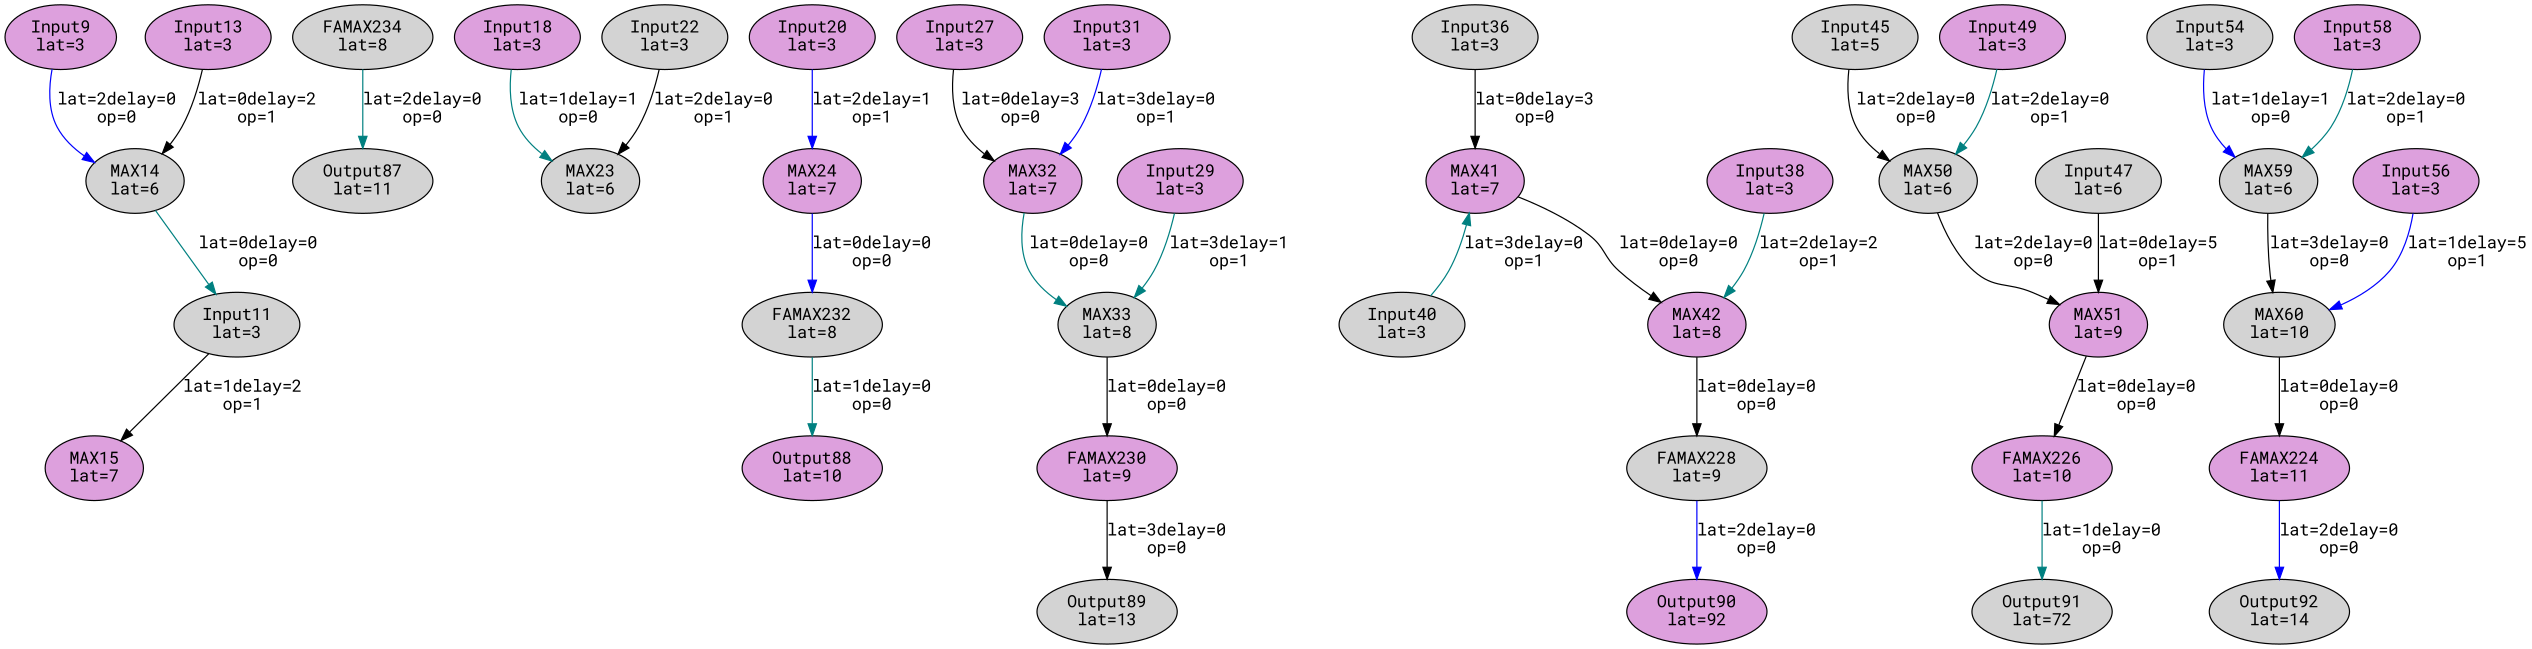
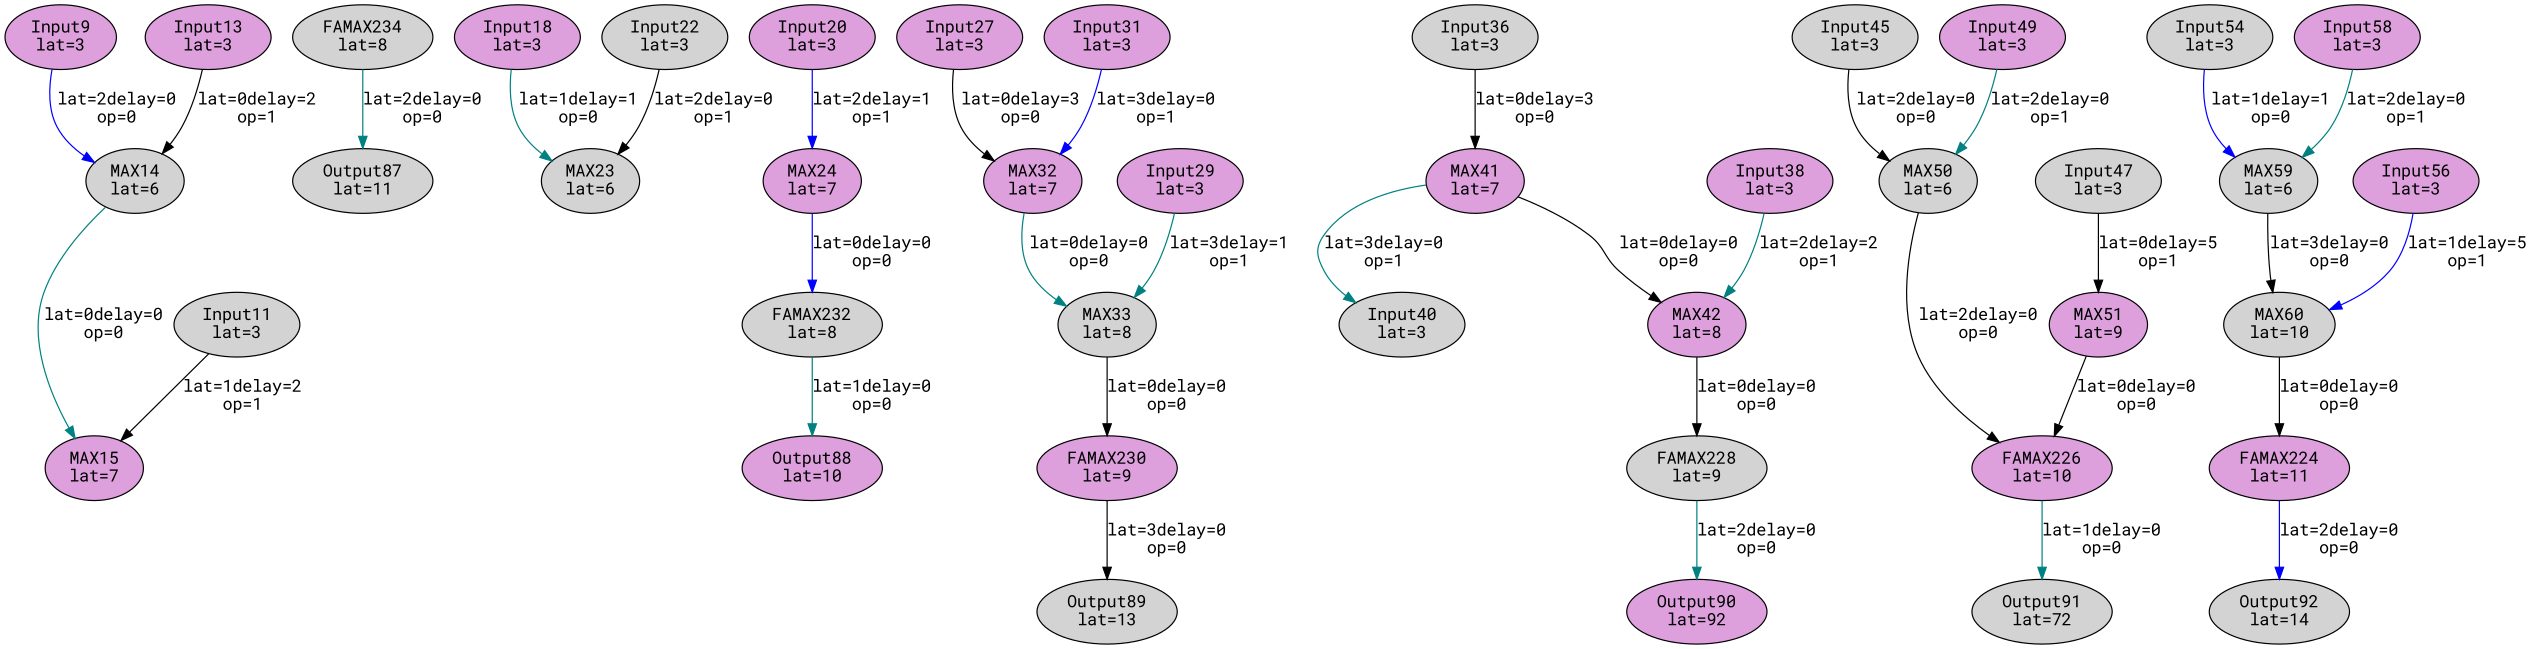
node "Input45 lat=5": label "Input45 lat=5" -> "Input45 lat=3"
node "Input47 lat=6": label "Input47 lat=6" -> "Input47 lat=3"
edge "MAX14 lat=6" -> "Input11 lat=3": now "MAX14 lat=6" -> "MAX15 lat=7"
edge "Input40 lat=3" -> "MAX41 lat=7": reversed
edge "MAX50 lat=6" -> "MAX51 lat=9": now "MAX50 lat=6" -> "FAMAX226 lat=10"
edge "FAMAX228 lat=9" -> "Output90 lat=92": color blue -> teal
